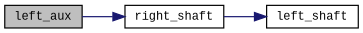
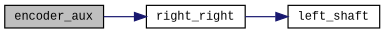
node "left_aux": label "left_aux" -> "encoder_aux"
node "right_shaft": label "right_shaft" -> "right_right"
